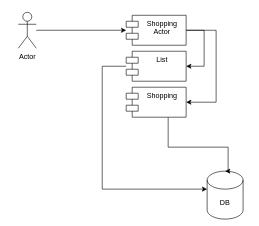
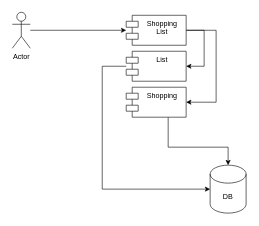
node "Shopping Actor": label "Shopping Actor" -> "Shopping List"
node "Actor": moved (27, 30) -> (21, 30)
node "DB": moved (225, 195) -> (228, 189)
